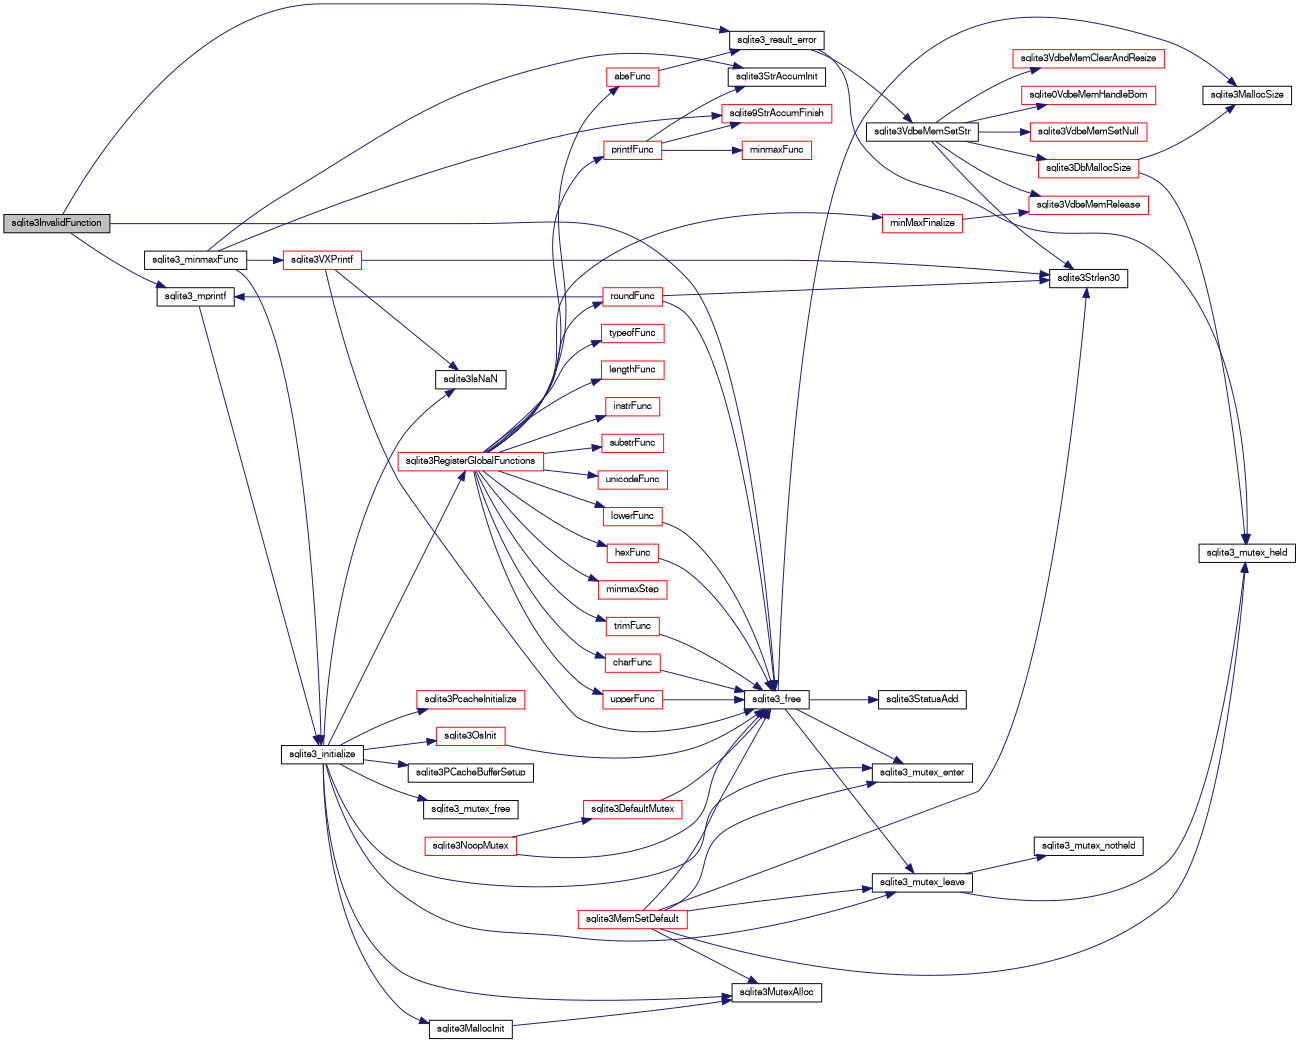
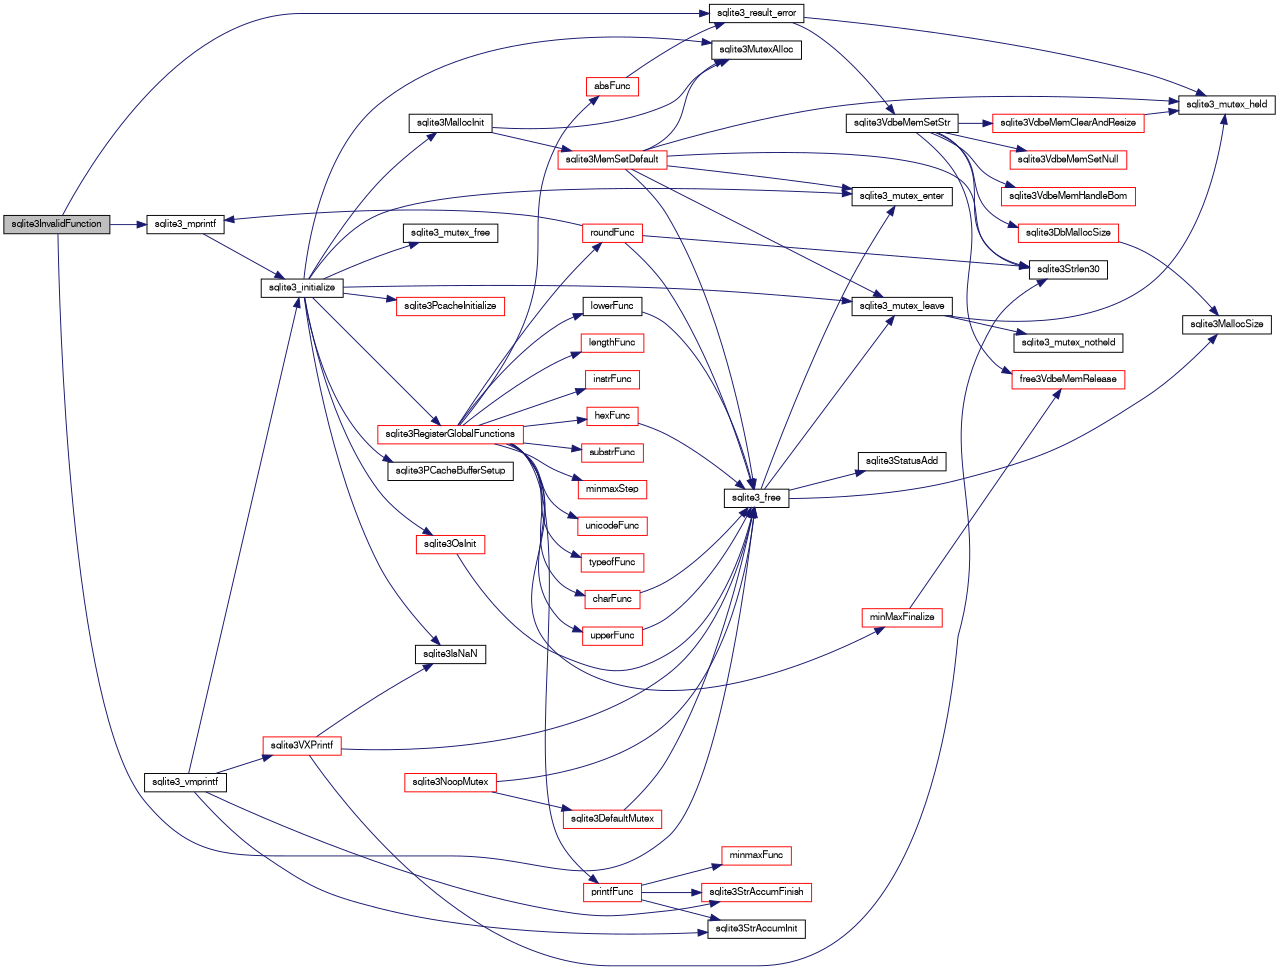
node "sqlite0VdbeMemHandleBom": label "sqlite0VdbeMemHandleBom" -> "sqlite3VdbeMemHandleBom"
node "sqlite9StrAccumFinish": label "sqlite9StrAccumFinish" -> "sqlite3StrAccumFinish"
edge "sqlite3MallocInit" -> "sqlite3MemSetDefault": added
node "sqlite3VdbeMemRelease": label "sqlite3VdbeMemRelease" -> "free3VdbeMemRelease"
node "sqlite3_minmaxFunc": label "sqlite3_minmaxFunc" -> "sqlite3_vmprintf"
edge "sqlite3DbMallocSize" -> "sqlite3_mutex_held": now "sqlite3VdbeMemClearAndResize" -> "sqlite3_mutex_held"
node "lowerFunc": color red -> black
node "trimFunc": removed
